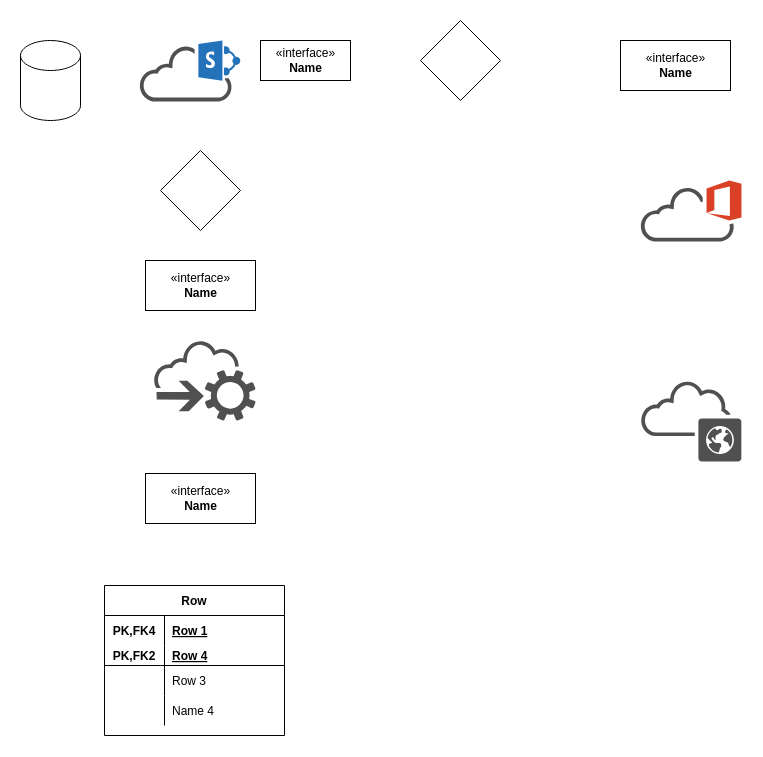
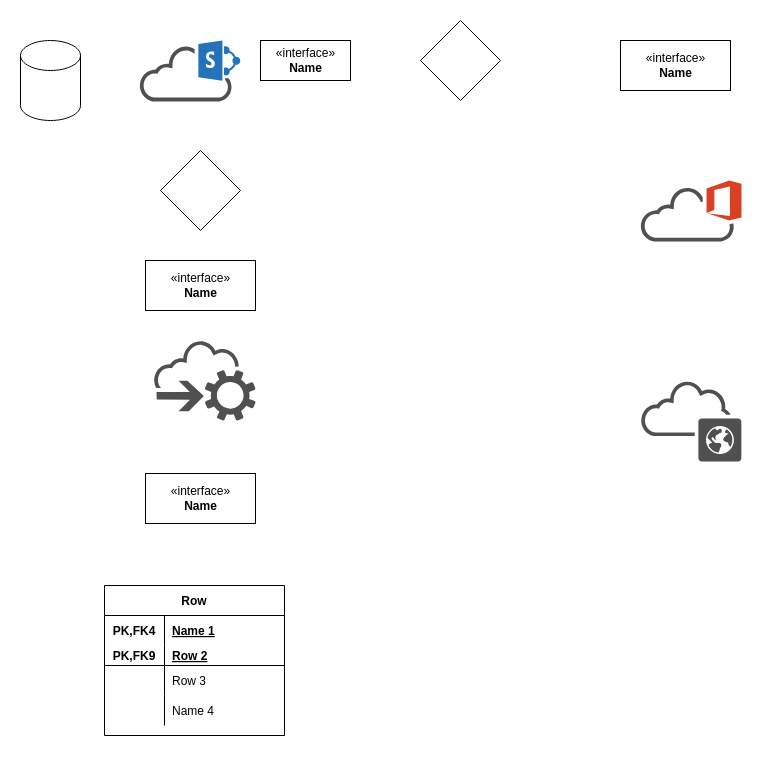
node "Row 1": label "Row 1" -> "Name 1"
node "PK,FK2": label "PK,FK2" -> "PK,FK9"
node "Row 4": label "Row 4" -> "Row 2"
